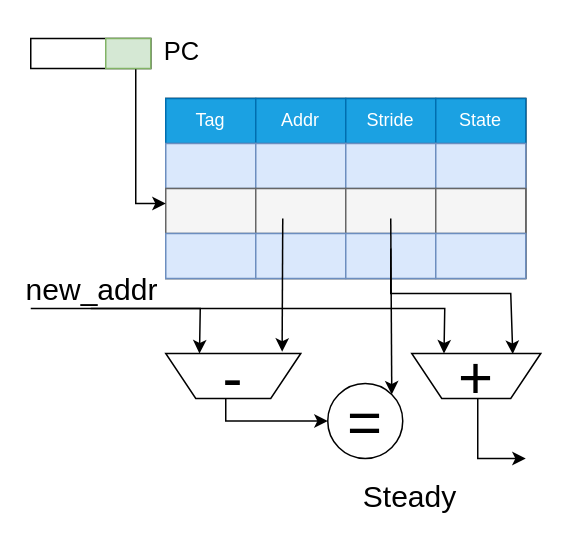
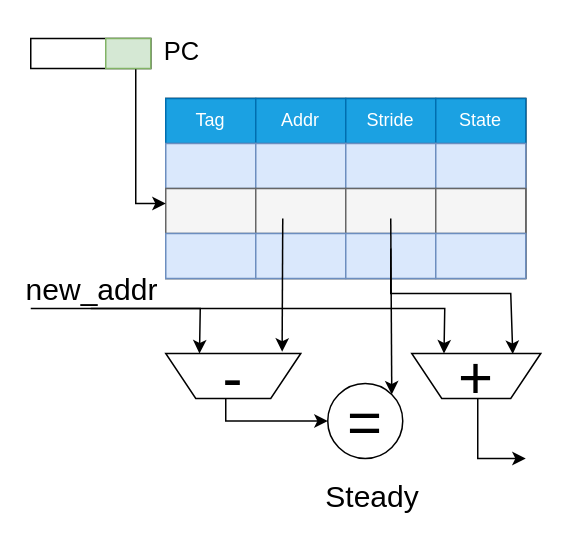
node "Steady": moved (410, 496) -> (373, 496)
